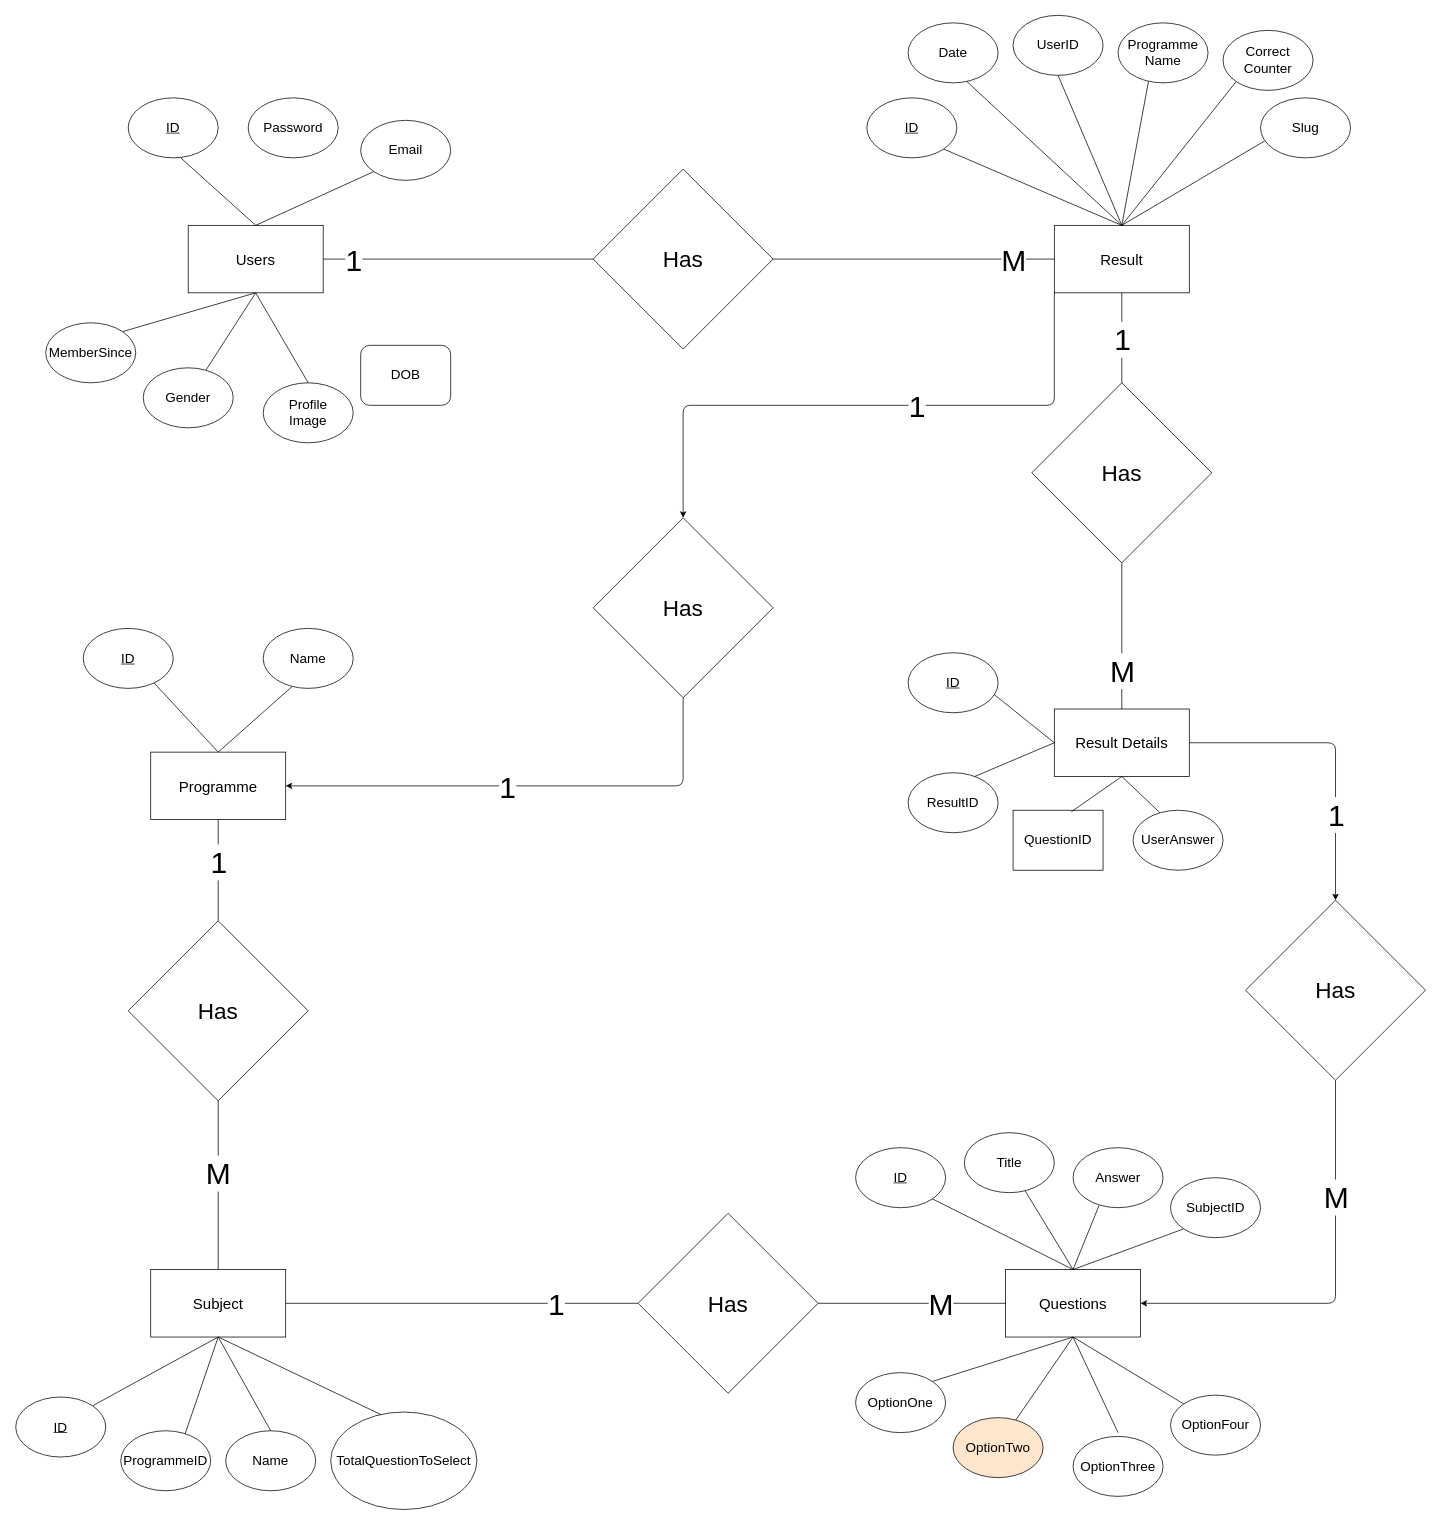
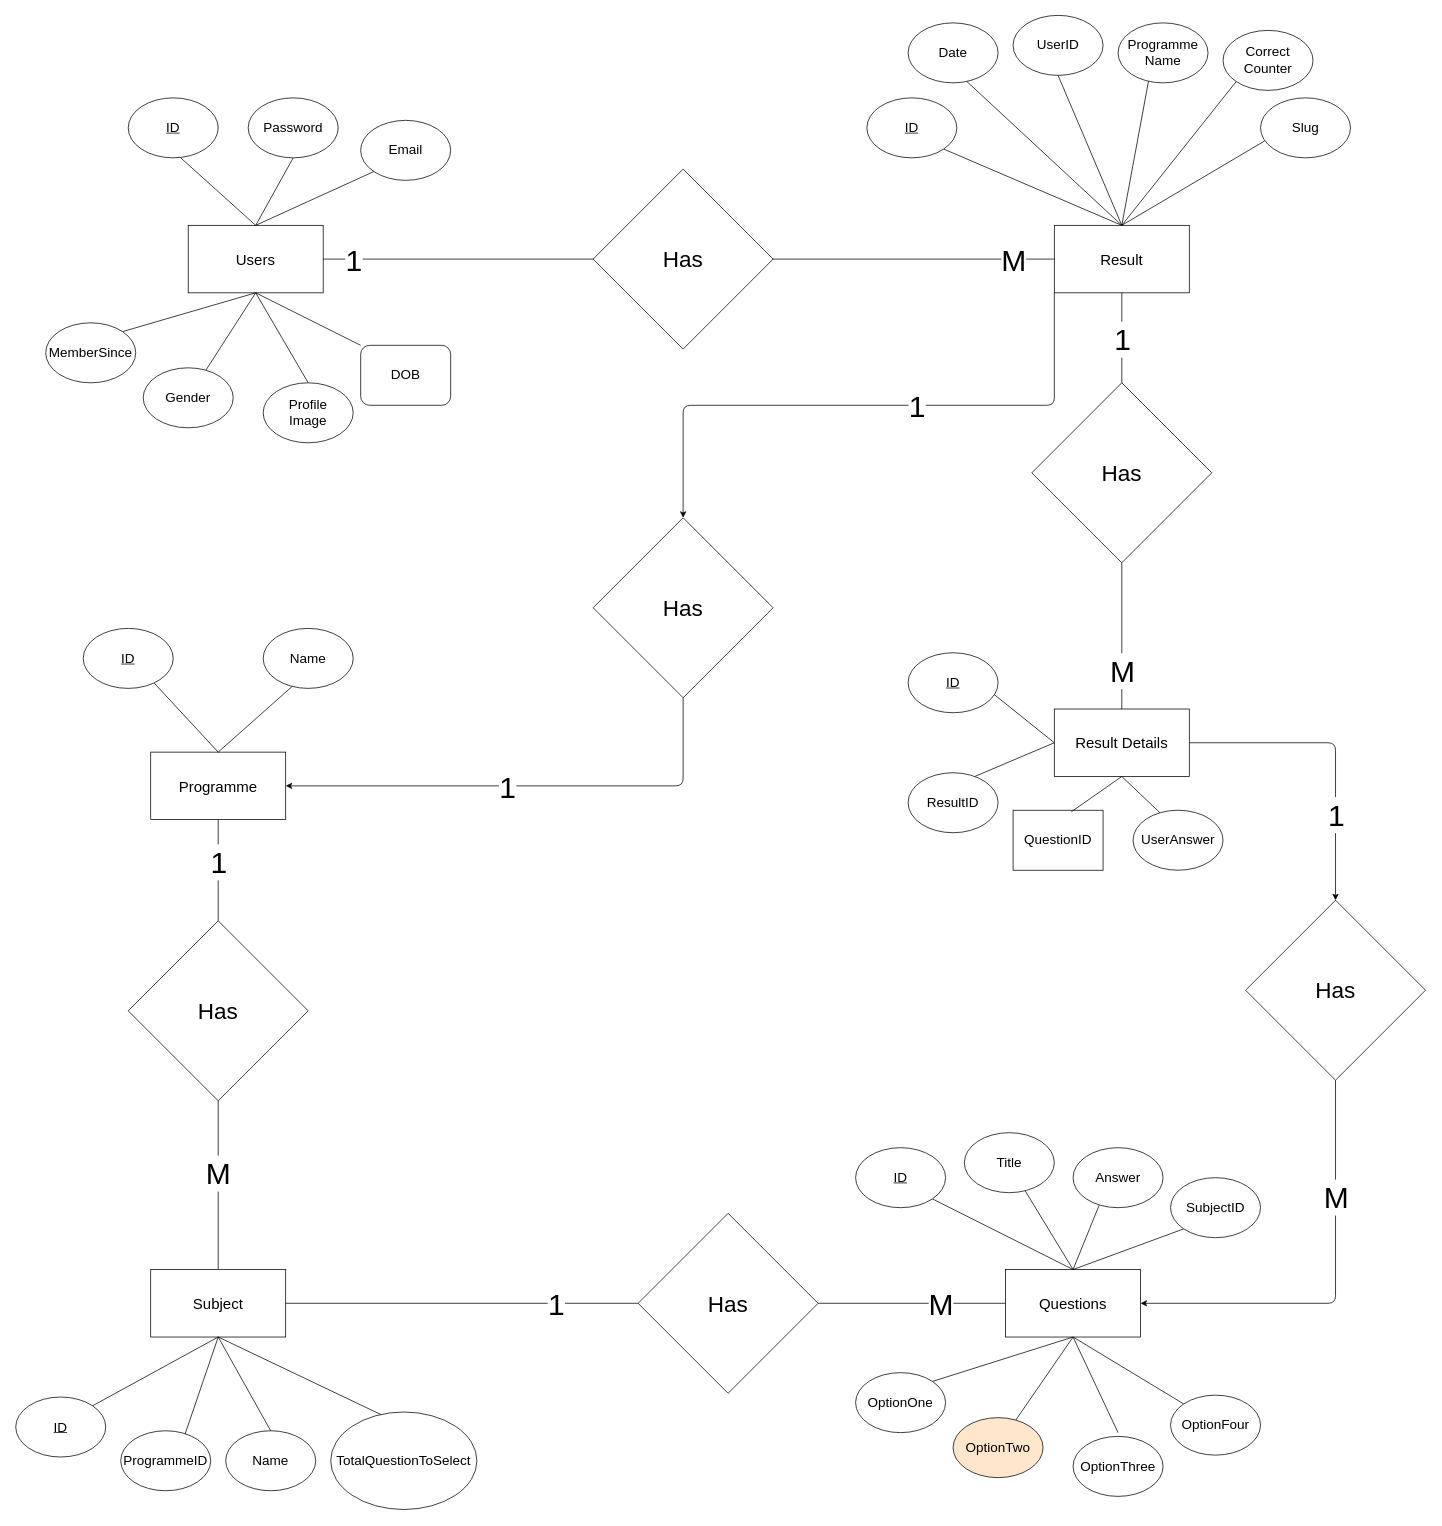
edge "Password" -- "Users": added
edge "Users" -- "DOB": added
